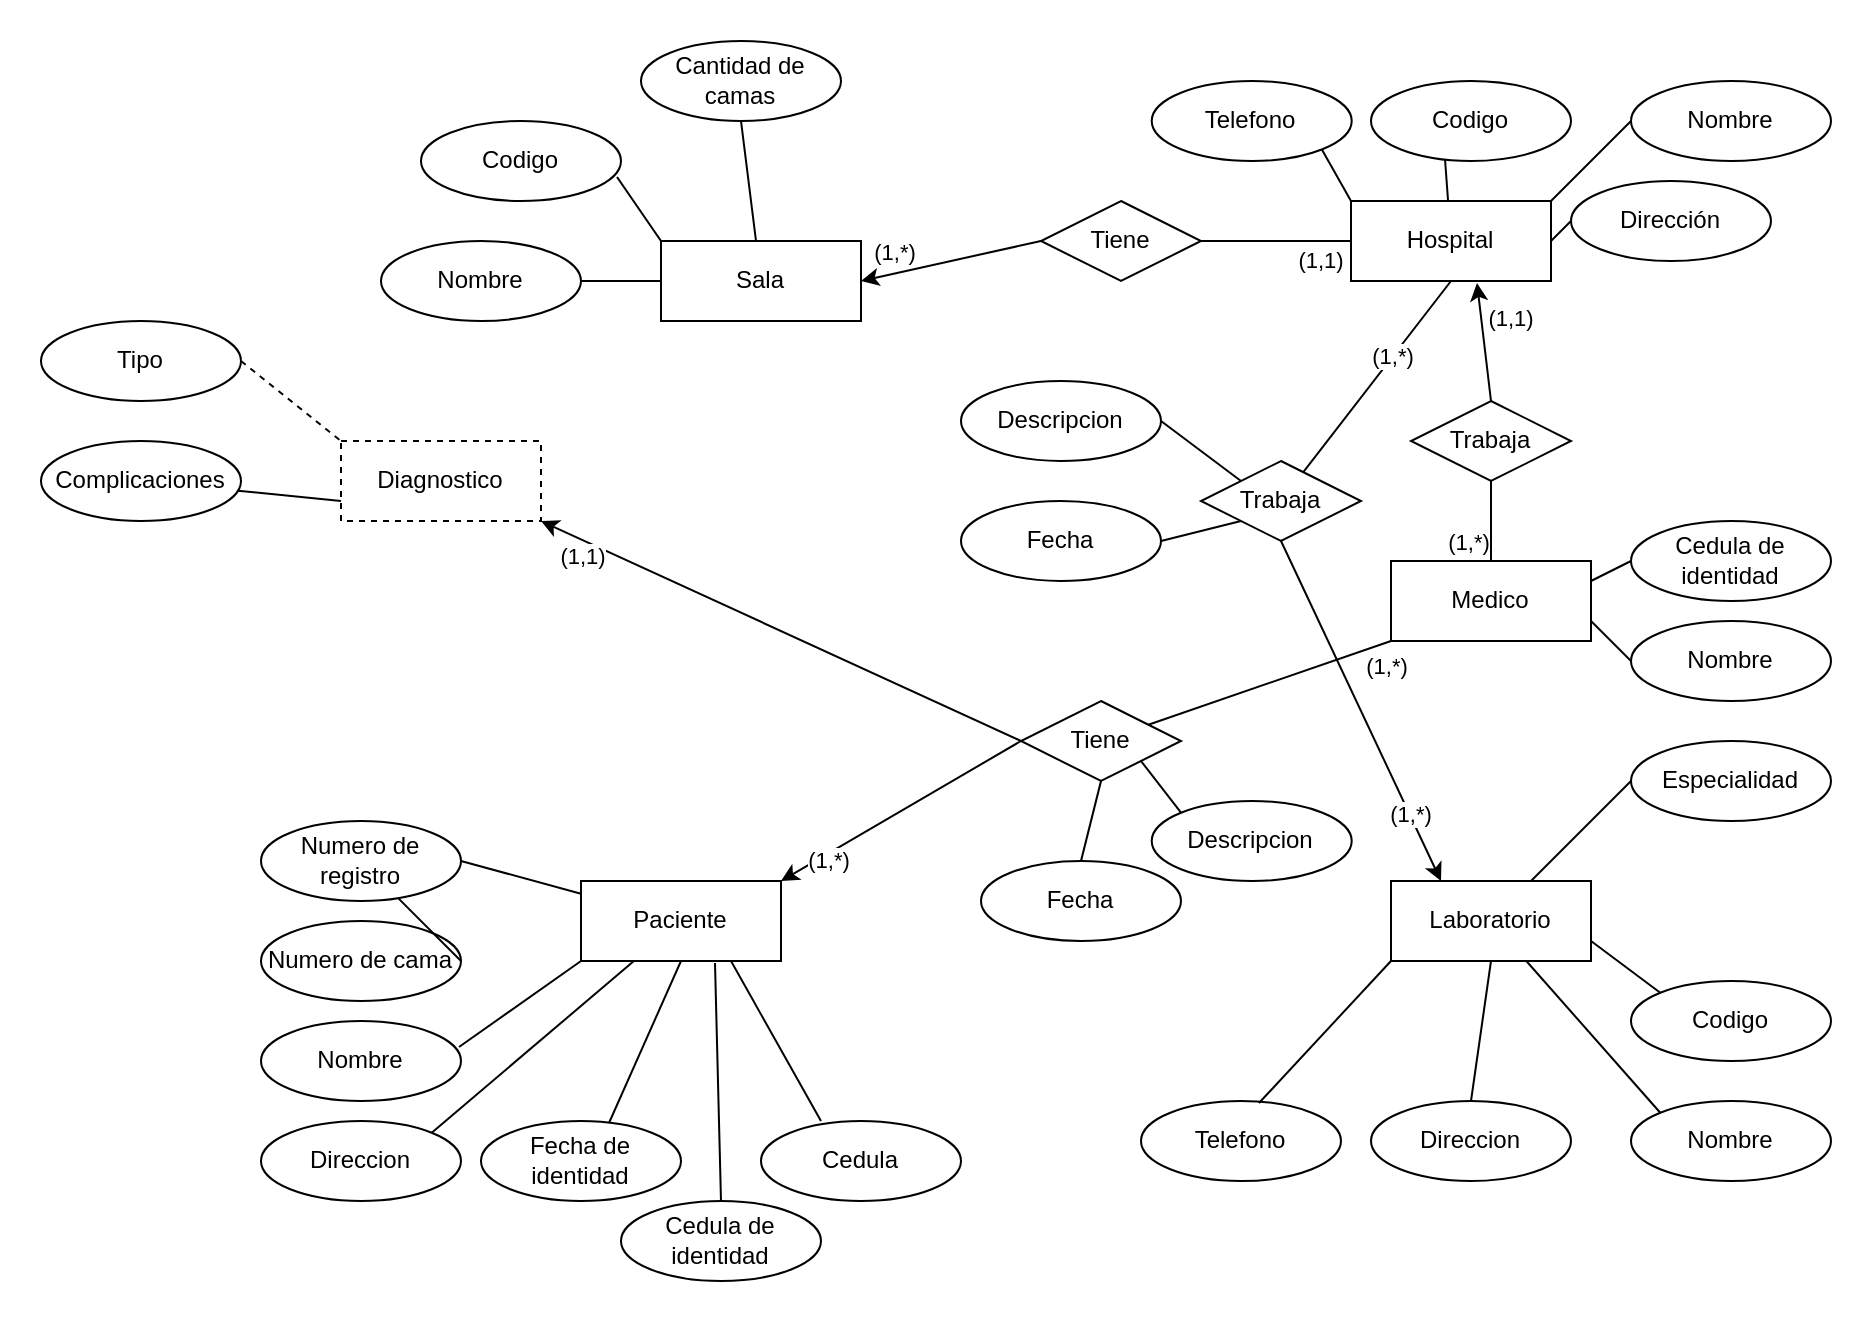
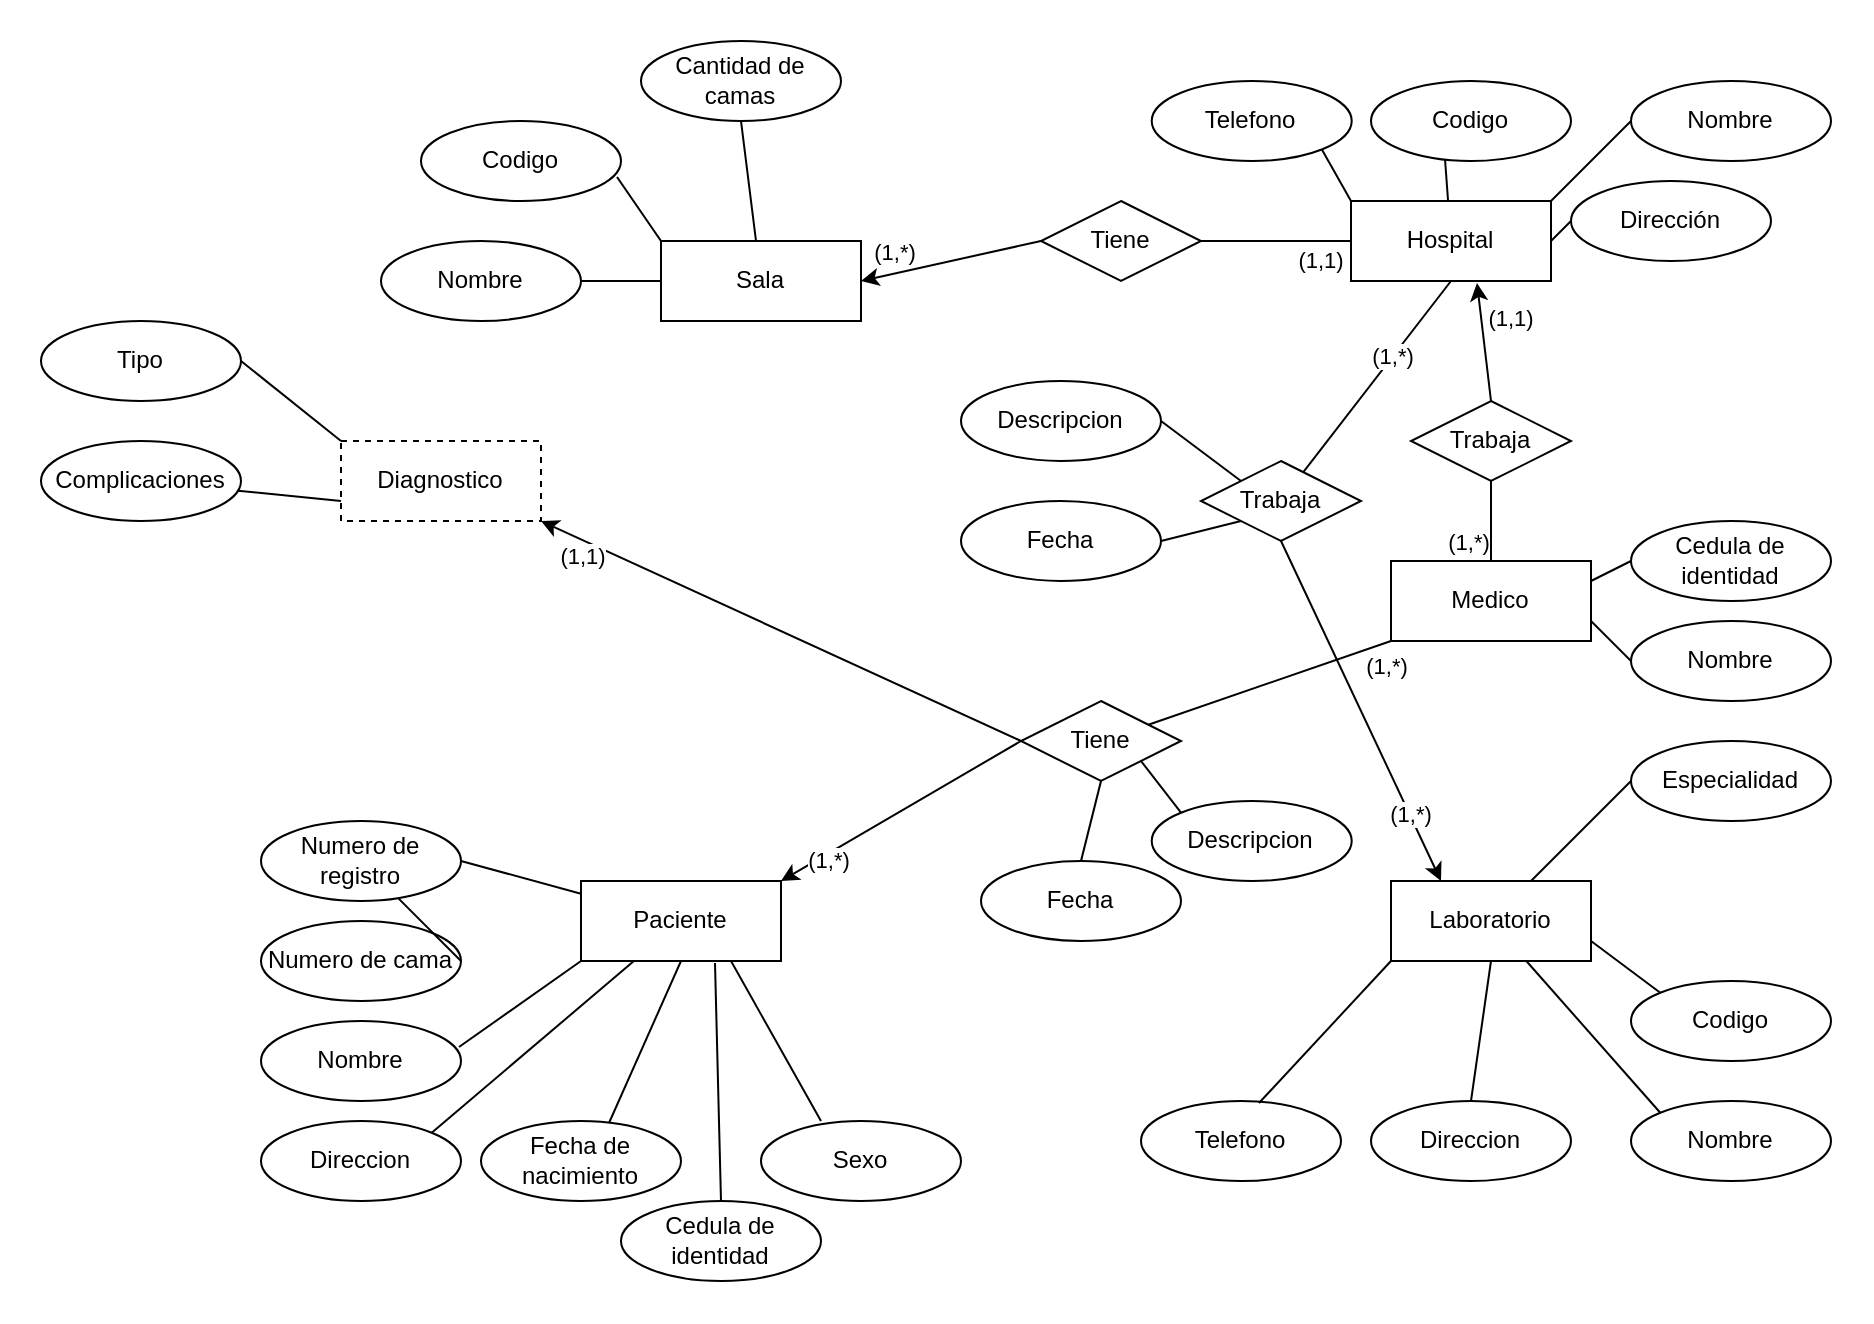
edge "Tipo" -- "Diagnostico": style dashed -> solid
node "Fecha de identidad": label "Fecha de identidad" -> "Fecha de nacimiento"
node "Cedula": label "Cedula" -> "Sexo"
